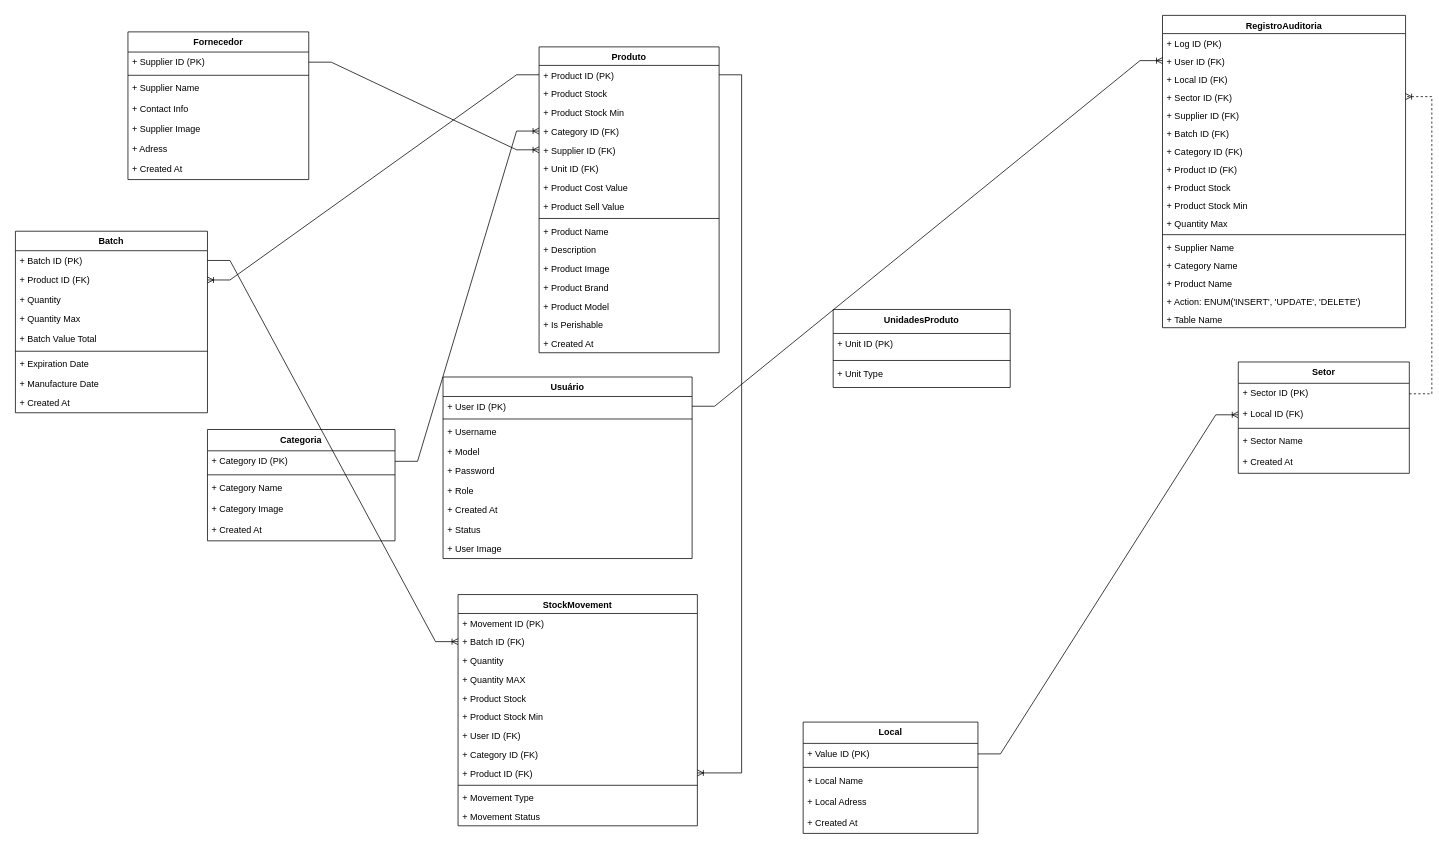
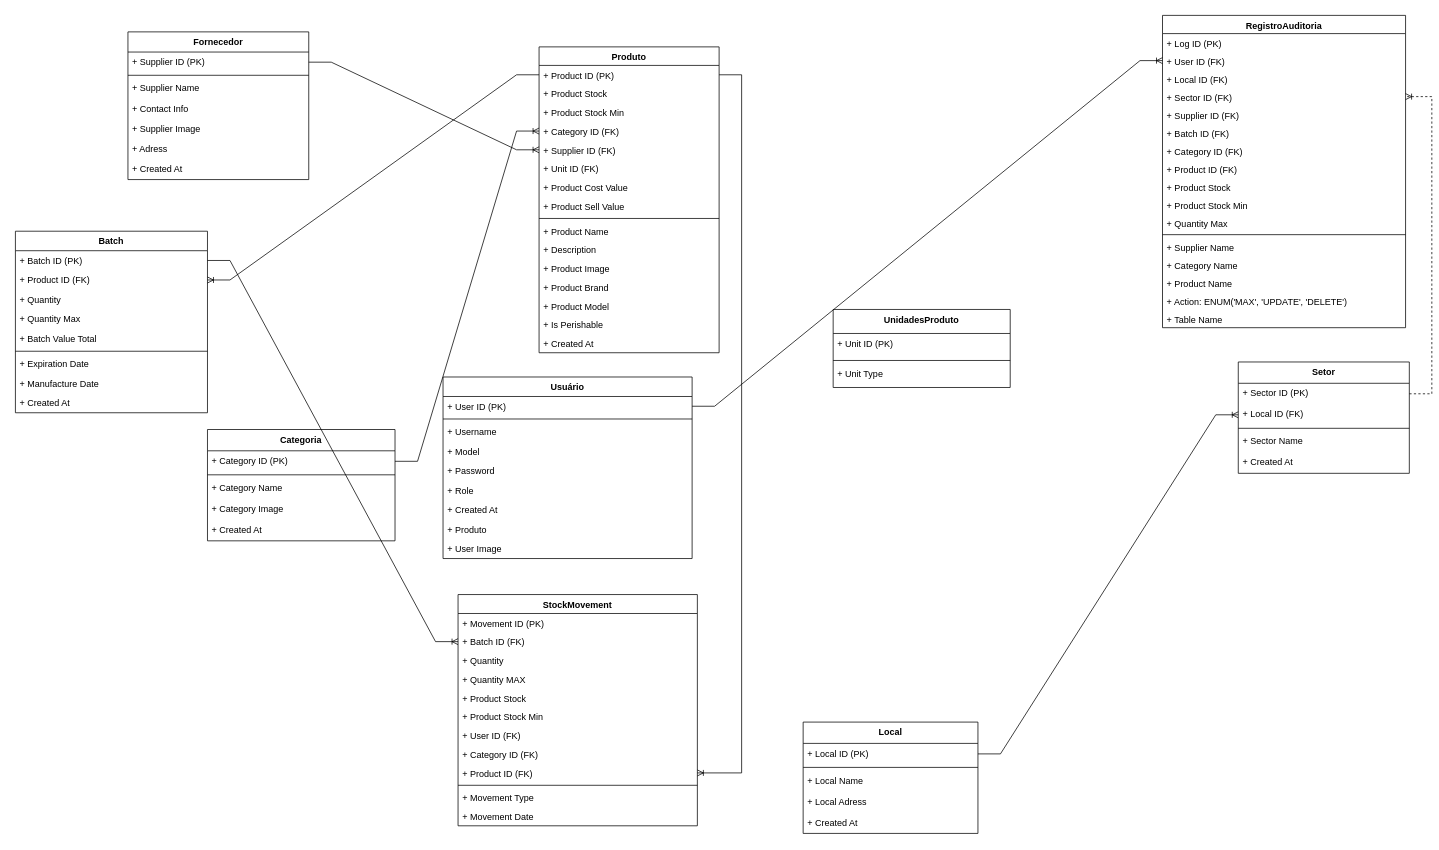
node "+ Action: ENUM('INSERT', 'UPDATE', 'DELETE')": label "+ Action: ENUM('INSERT', 'UPDATE', 'DELETE')" -> "+ Action: ENUM('MAX', 'UPDATE', 'DELETE')"
node "+ Status": label "+ Status" -> "+ Produto"
node "+ Value ID (PK)": label "+ Value ID (PK)" -> "+ Local ID (PK)"
node "+ Movement Status": label "+ Movement Status" -> "+ Movement Date"
